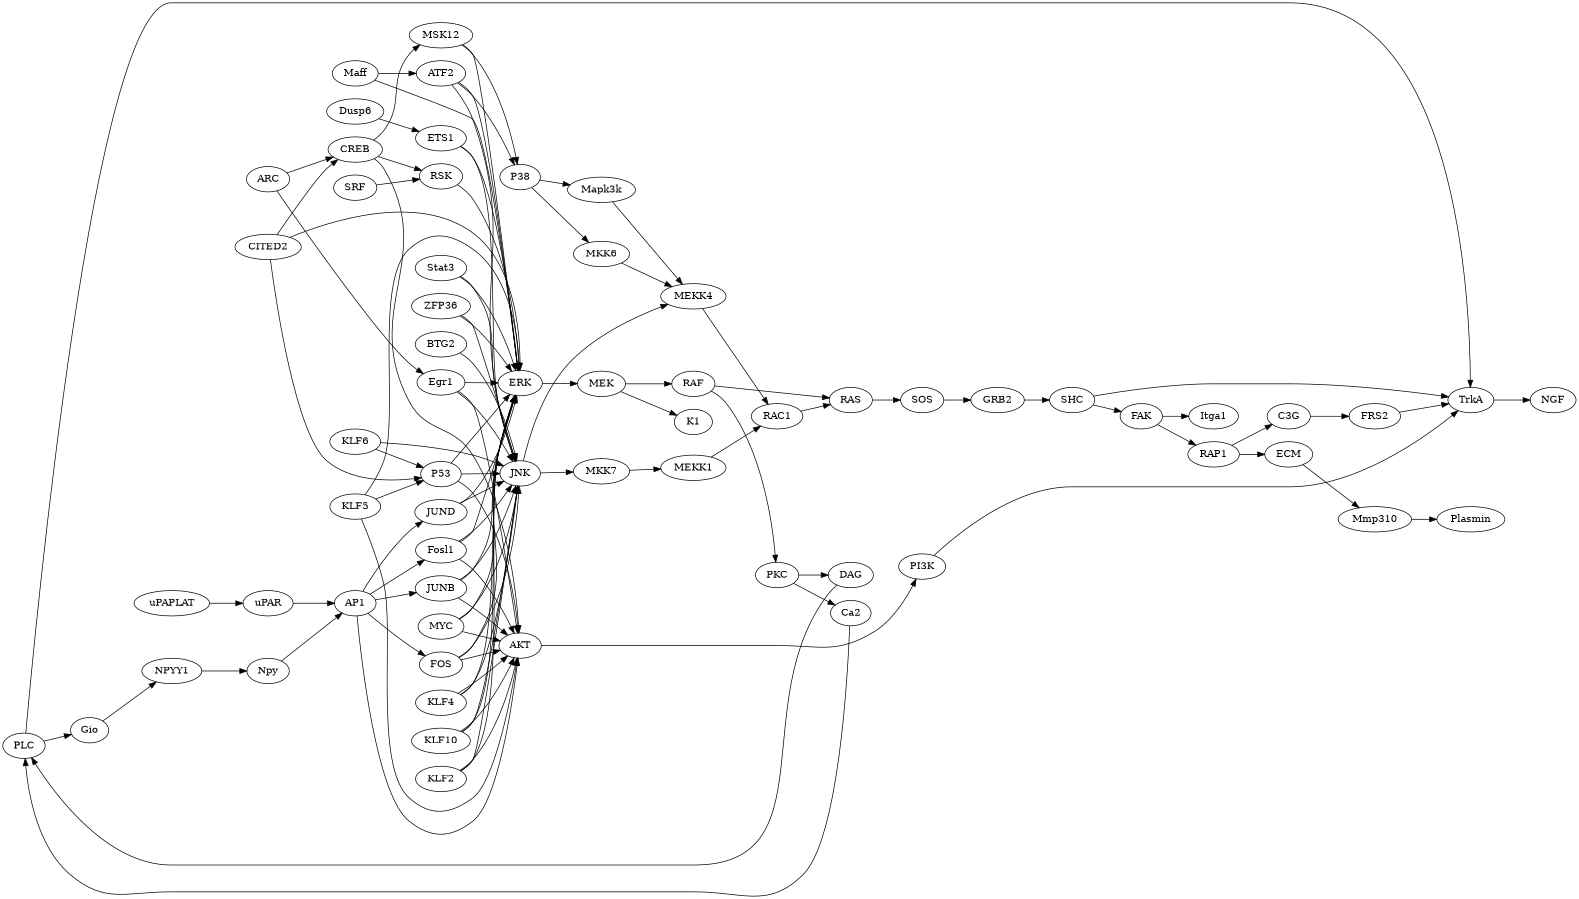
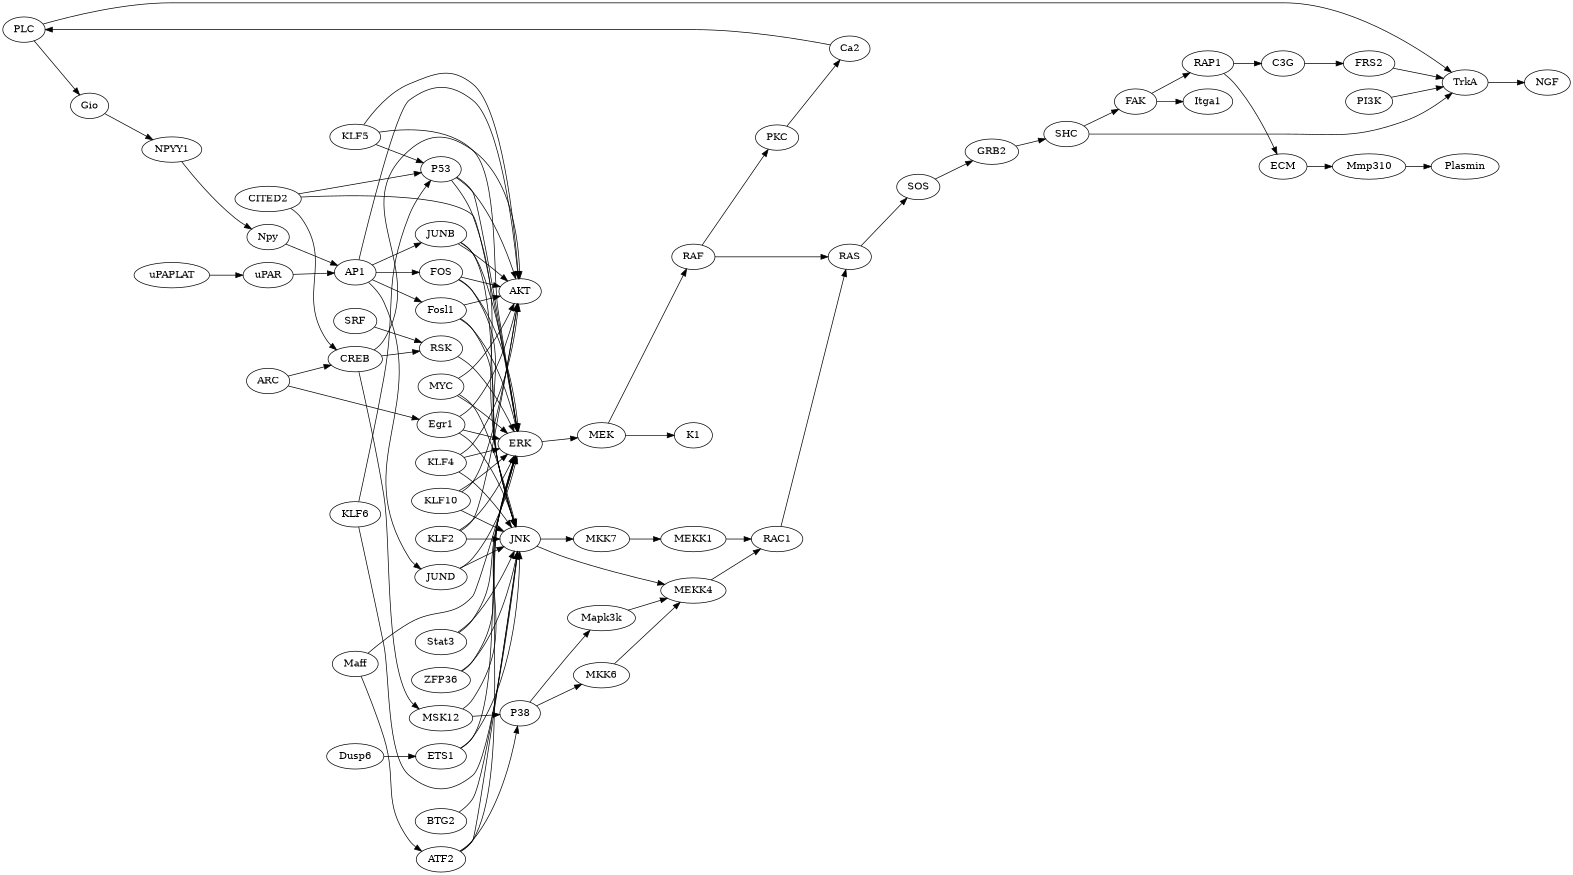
node "DAG": removed
edge "AKT" -> "PI3K": removed
